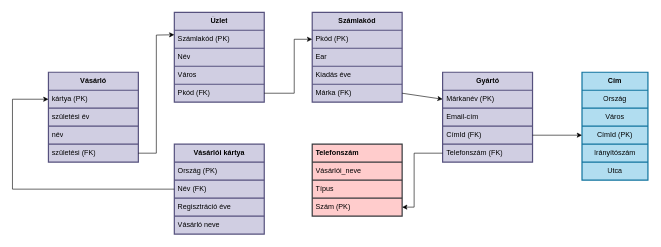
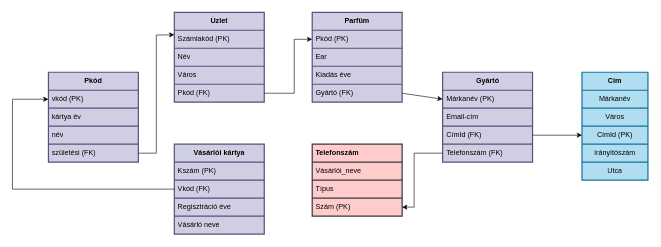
node "Számlakód": label "Számlakód" -> "Parfüm"
node "Vásárló": label "Vásárló" -> "Pkód"
node "Márka (FK)": label "Márka (FK)" -> "Gyártó (FK)"
node "kártya (PK)": label "kártya (PK)" -> "vkód (PK)"
node "Ország": label "Ország" -> "Márkanév"
node "születési év": label "születési év" -> "kártya év"
node "Ország (PK)": label "Ország (PK)" -> "Kszám (PK)"
node "Név (FK)": label "Név (FK)" -> "Vkód (FK)"
